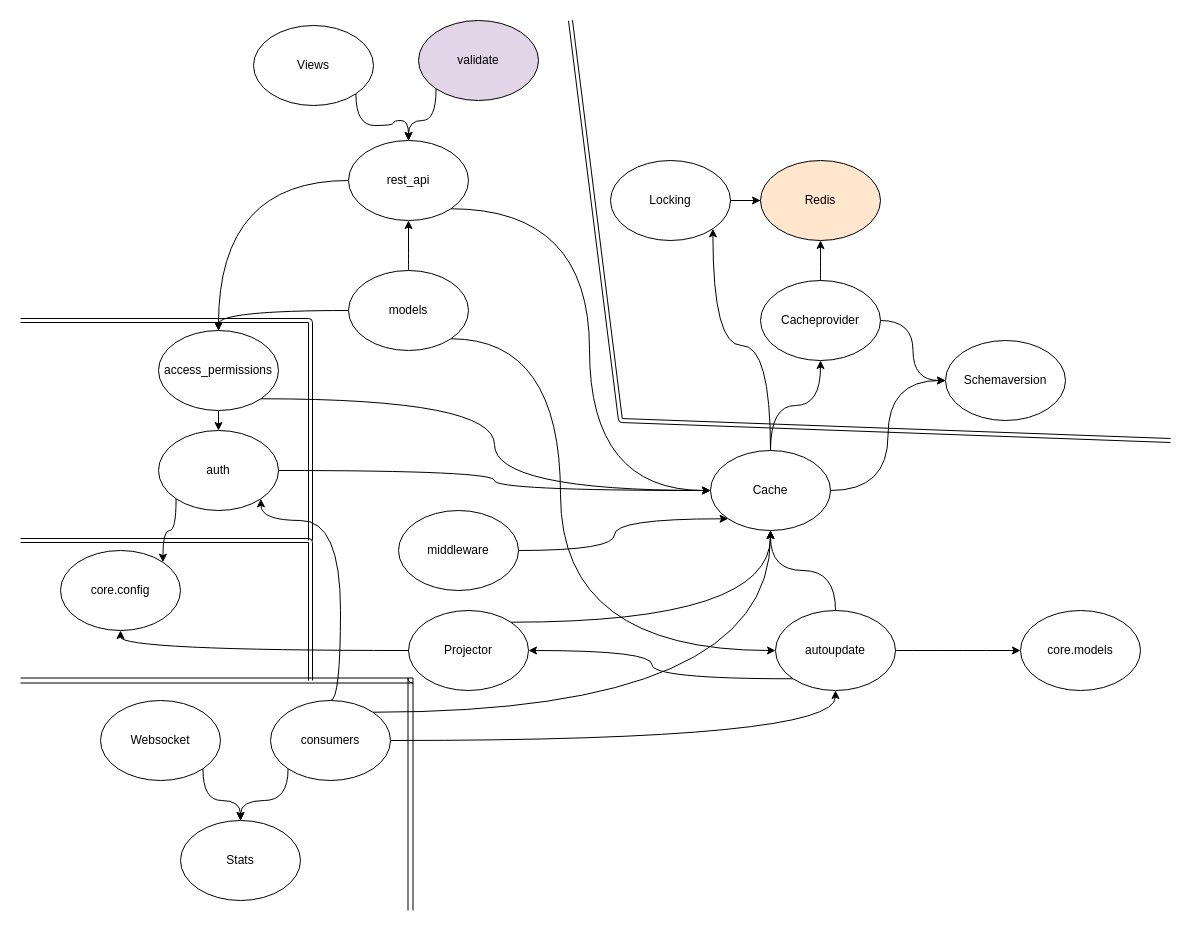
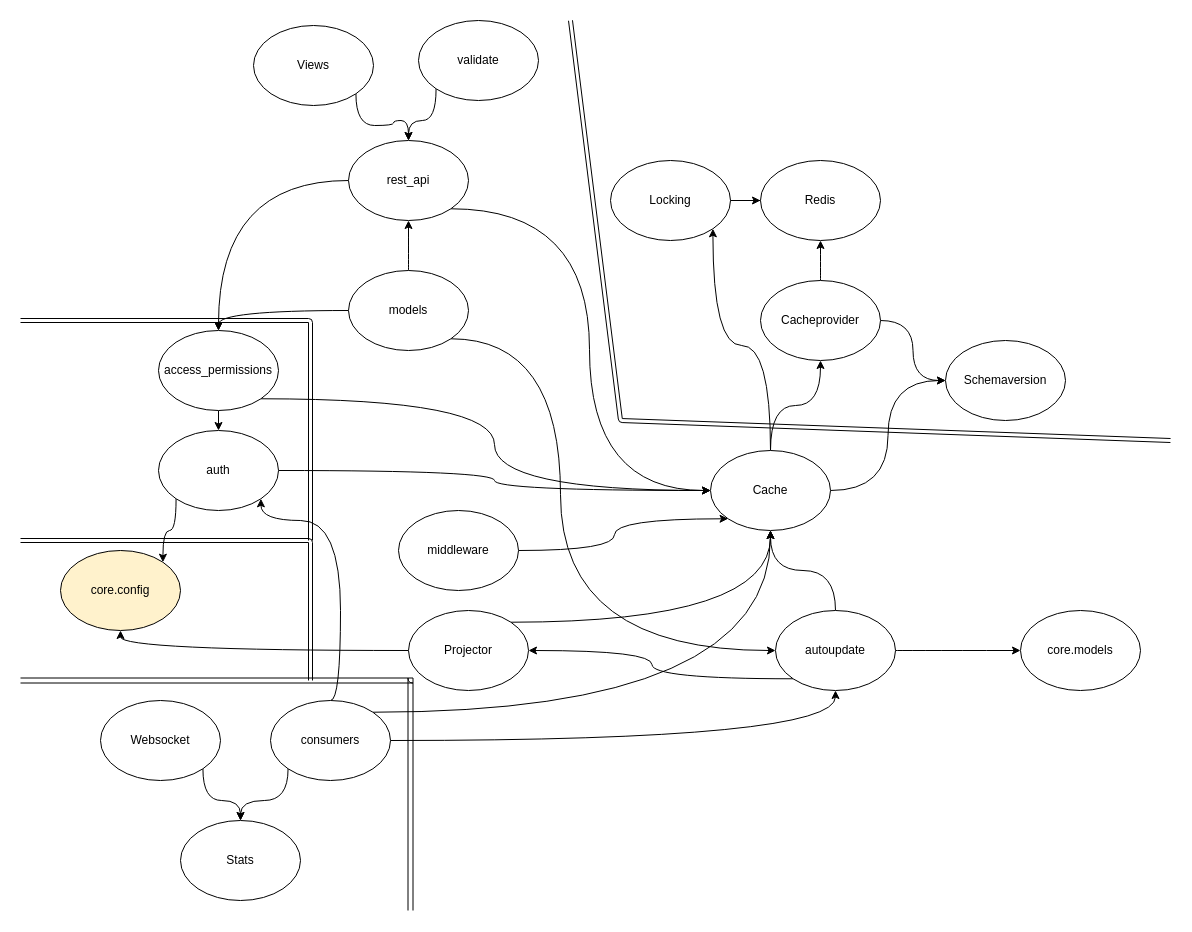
node "validate": fillcolor #e1d5e7 -> #ffffff
node "Redis": fillcolor #ffe6cc -> #ffffff
node "core.config": fillcolor #ffffff -> #fff2cc
